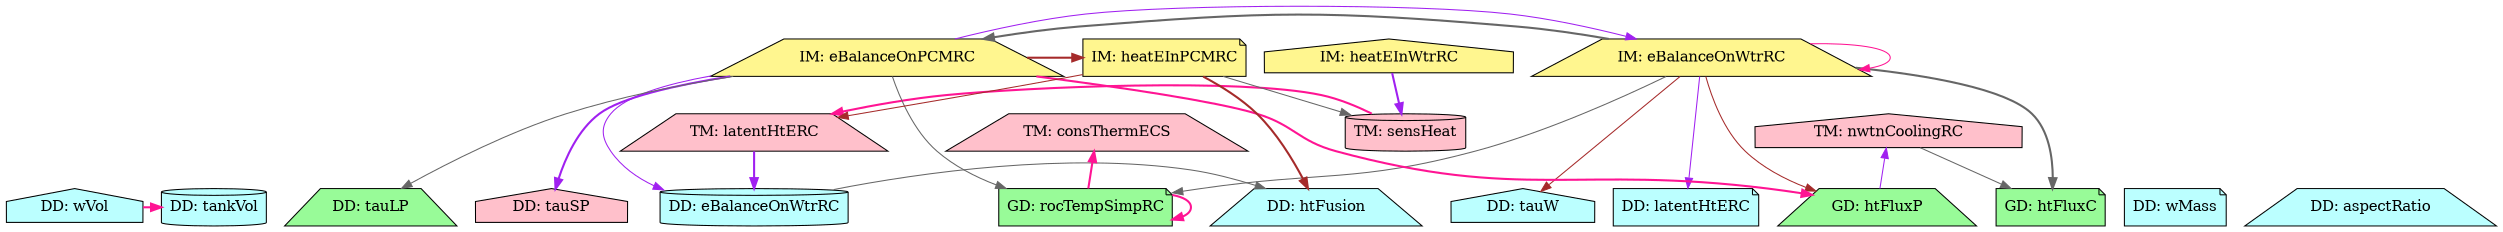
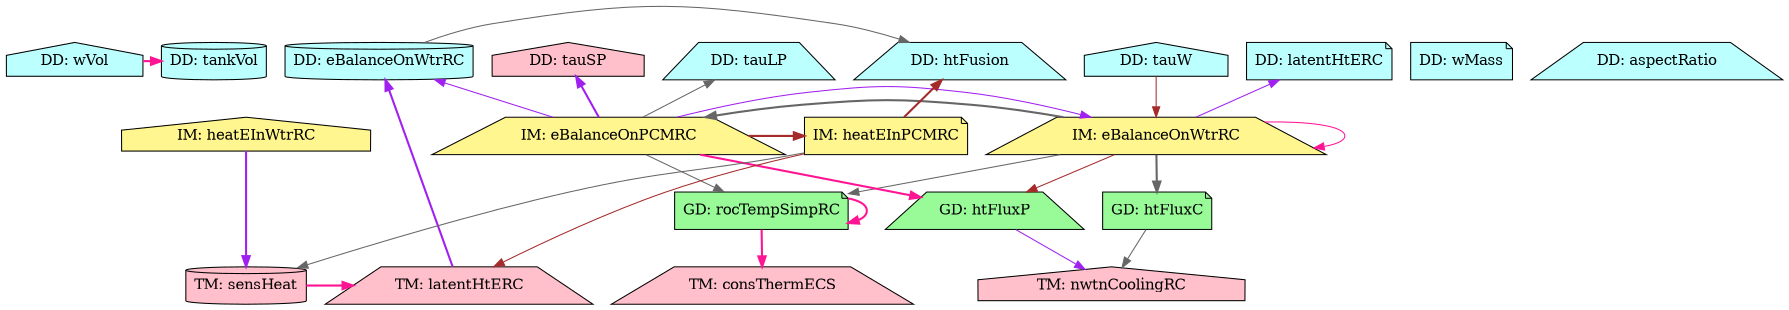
edge "IM: eBalanceOnWtrRC" -> "DD: tauW": reversed
edge "TM: nwtnCoolingRC" -> "GD: htFluxC": reversed
node "DD: tauLP": fillcolor palegreen -> paleturquoise1
